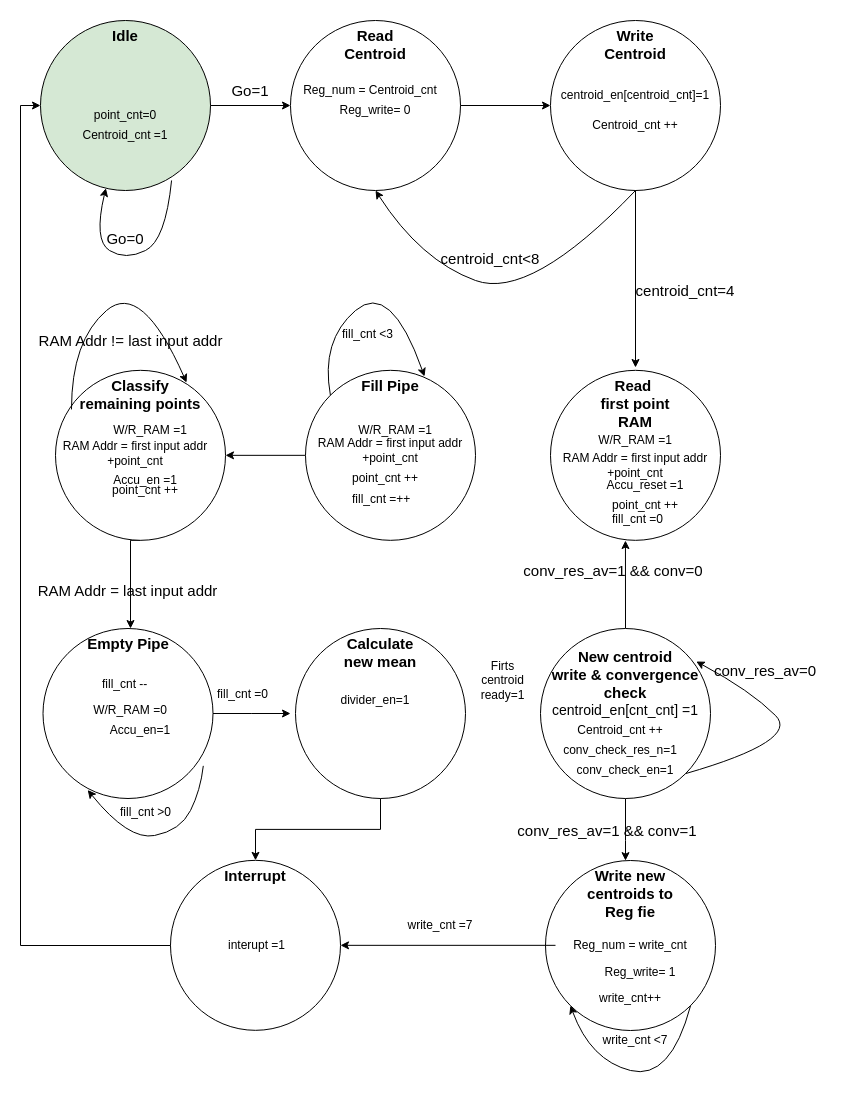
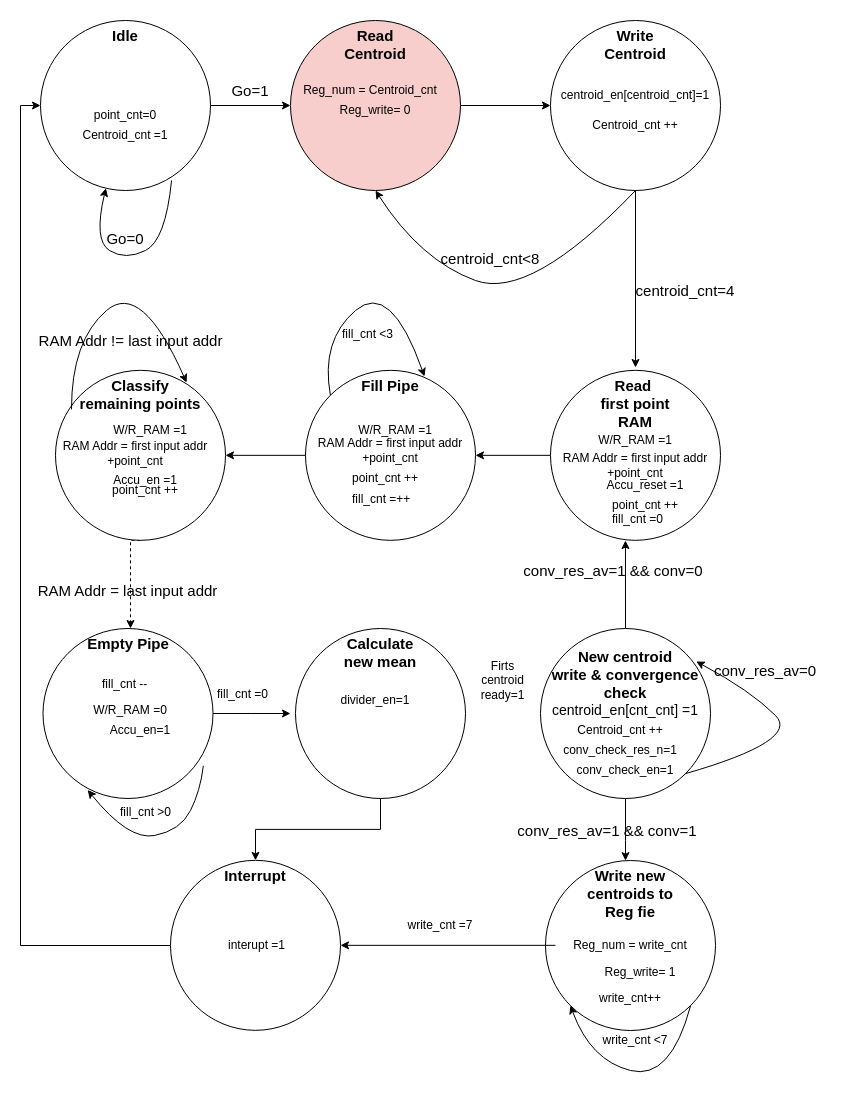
node "Idle": fillcolor #d5e8d4 -> #ffffff
node "Read Centroid": fillcolor #ffffff -> #f8cecc
edge "Read first point RAM" -> "Fill Pipe": added
edge "Classify remaining points" -> "Empty Pipe": style solid -> dashed
